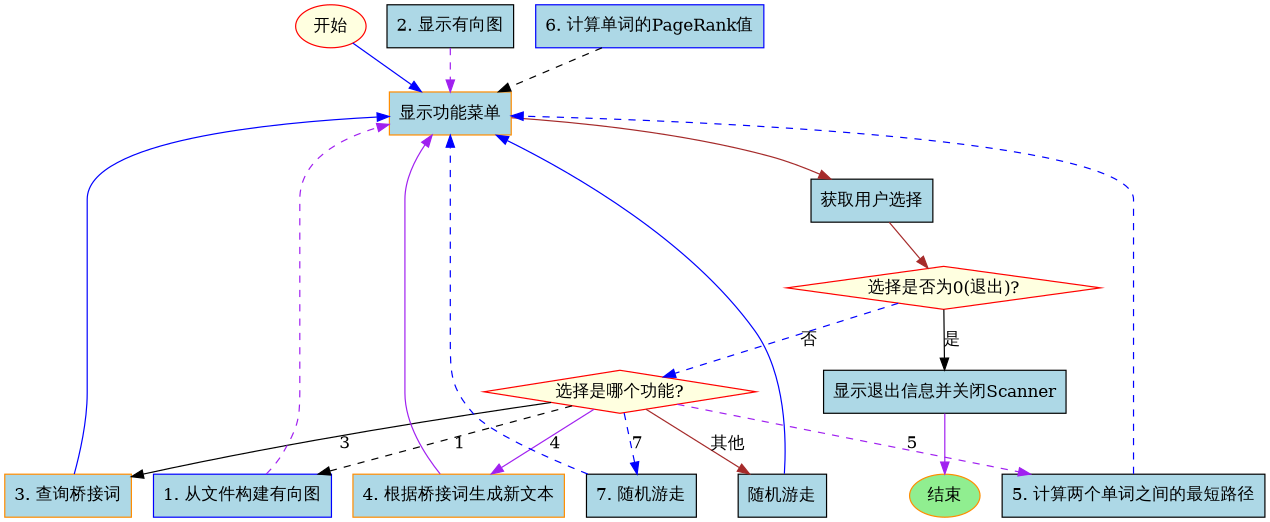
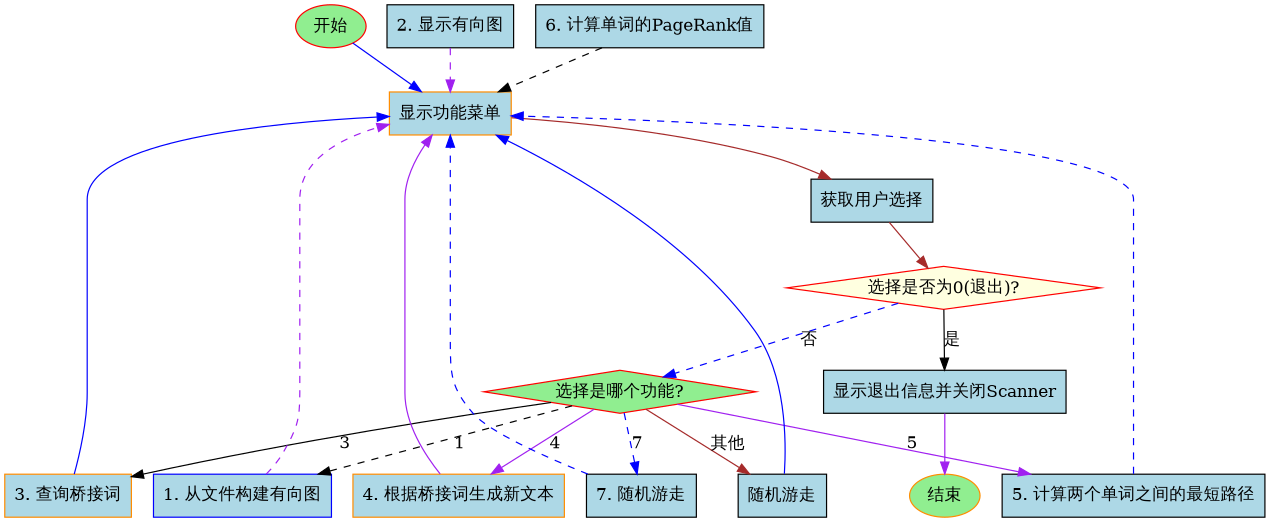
node "开始": fillcolor lightyellow -> lightgreen
node "6. 计算单词的PageRank值": color blue -> black
node "选择是哪个功能?": fillcolor lightyellow -> lightgreen
edge "选择是哪个功能?" -> "5. 计算两个单词之间的最短路径": style dashed -> solid
